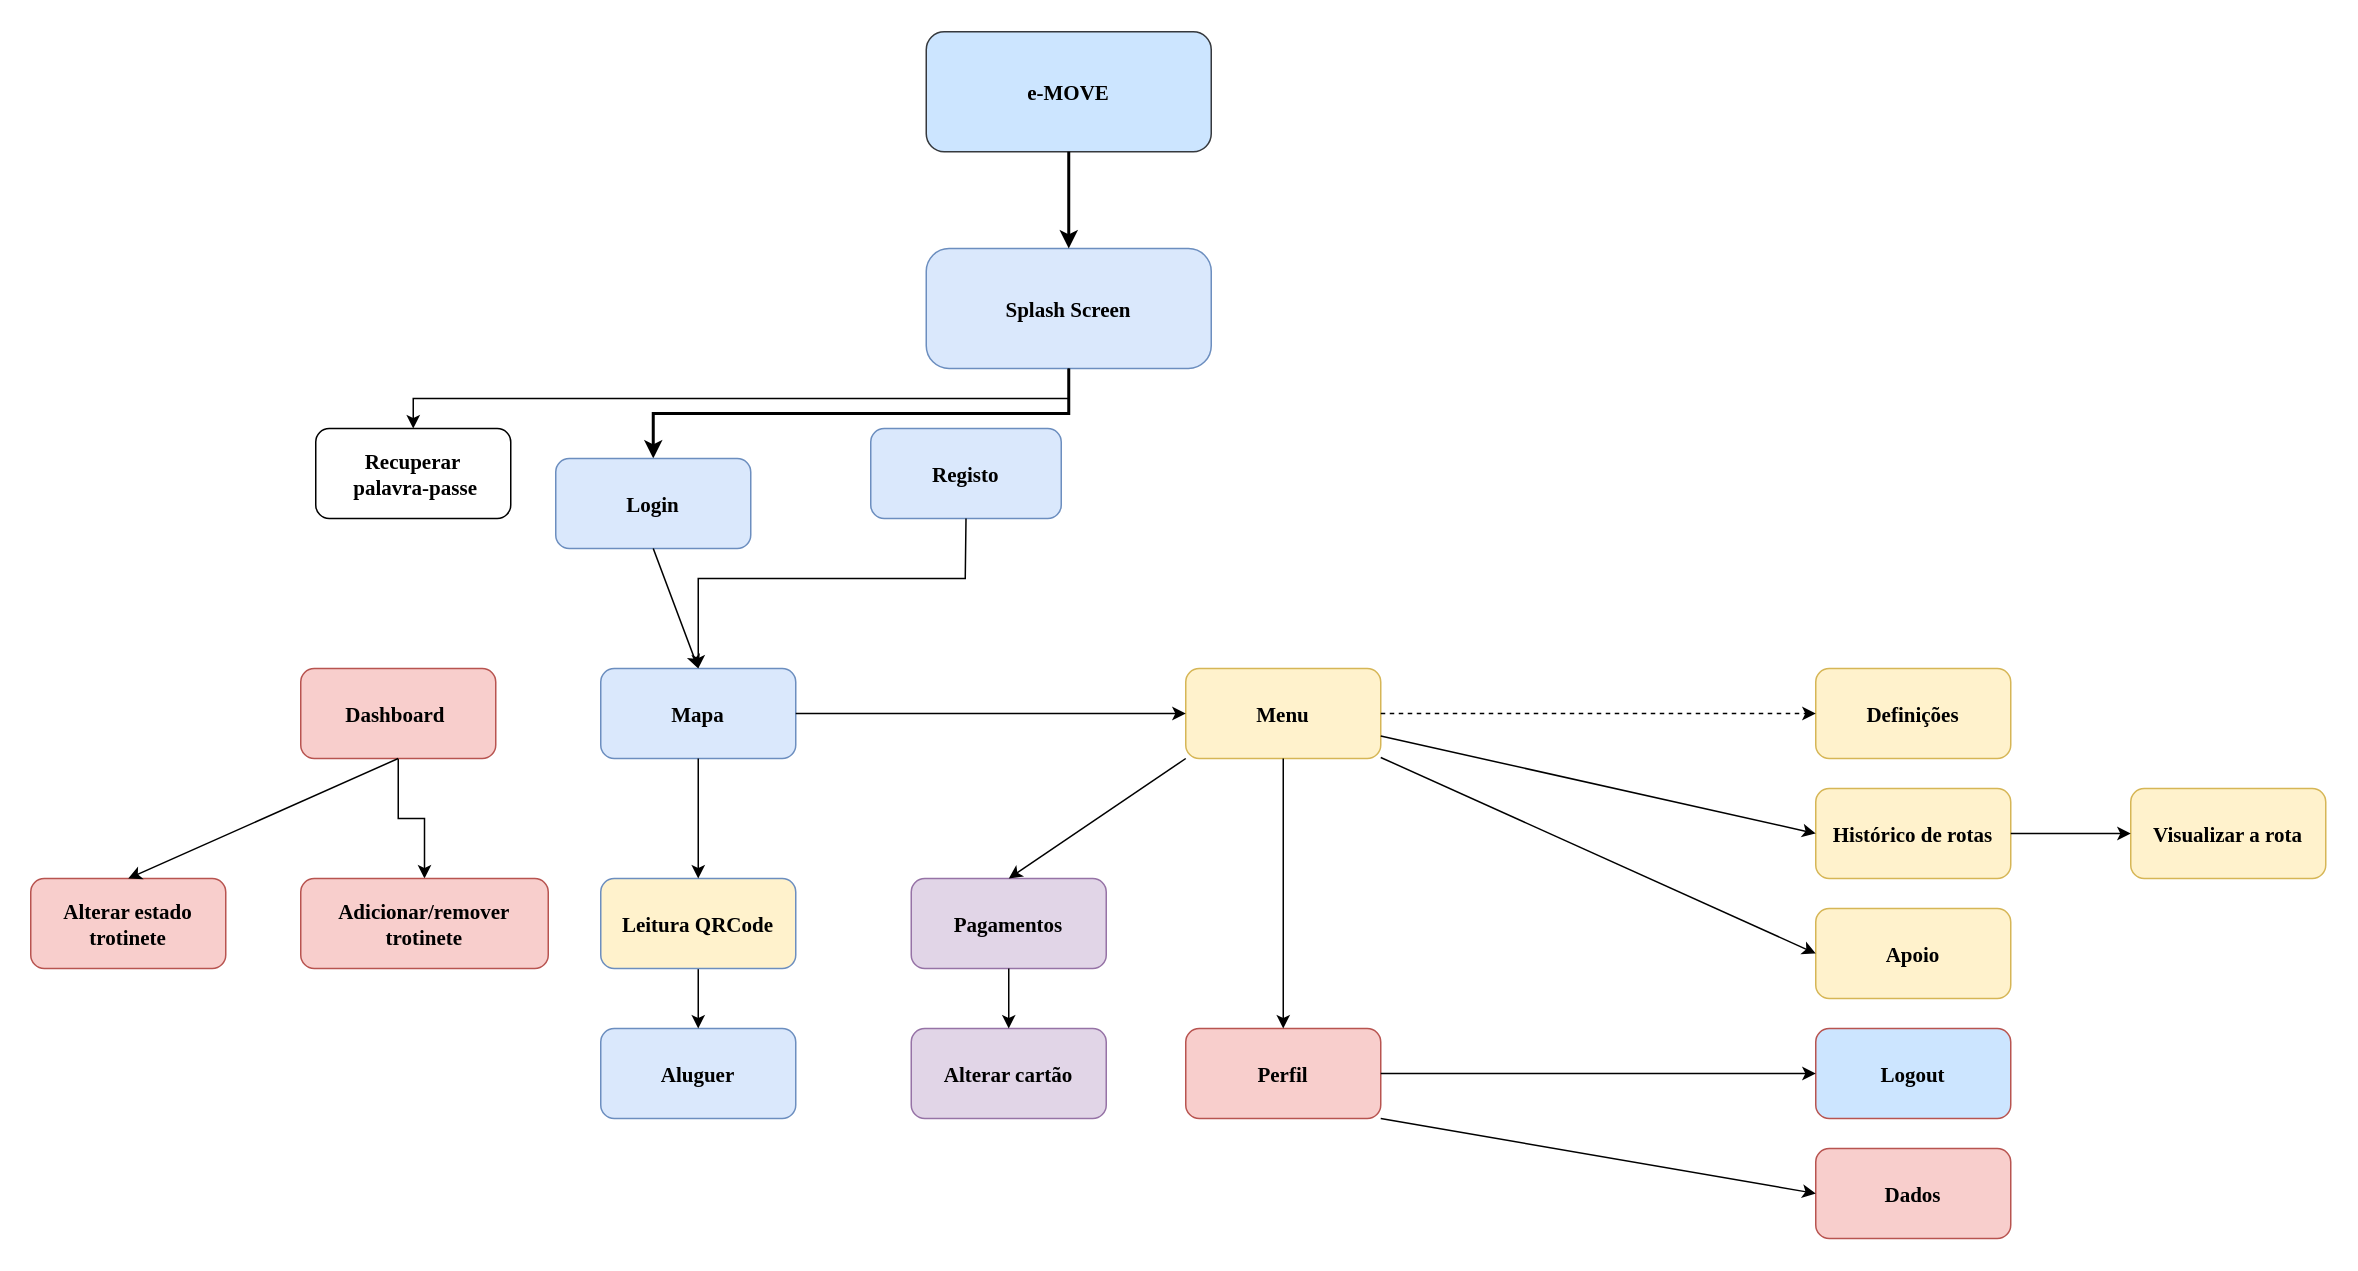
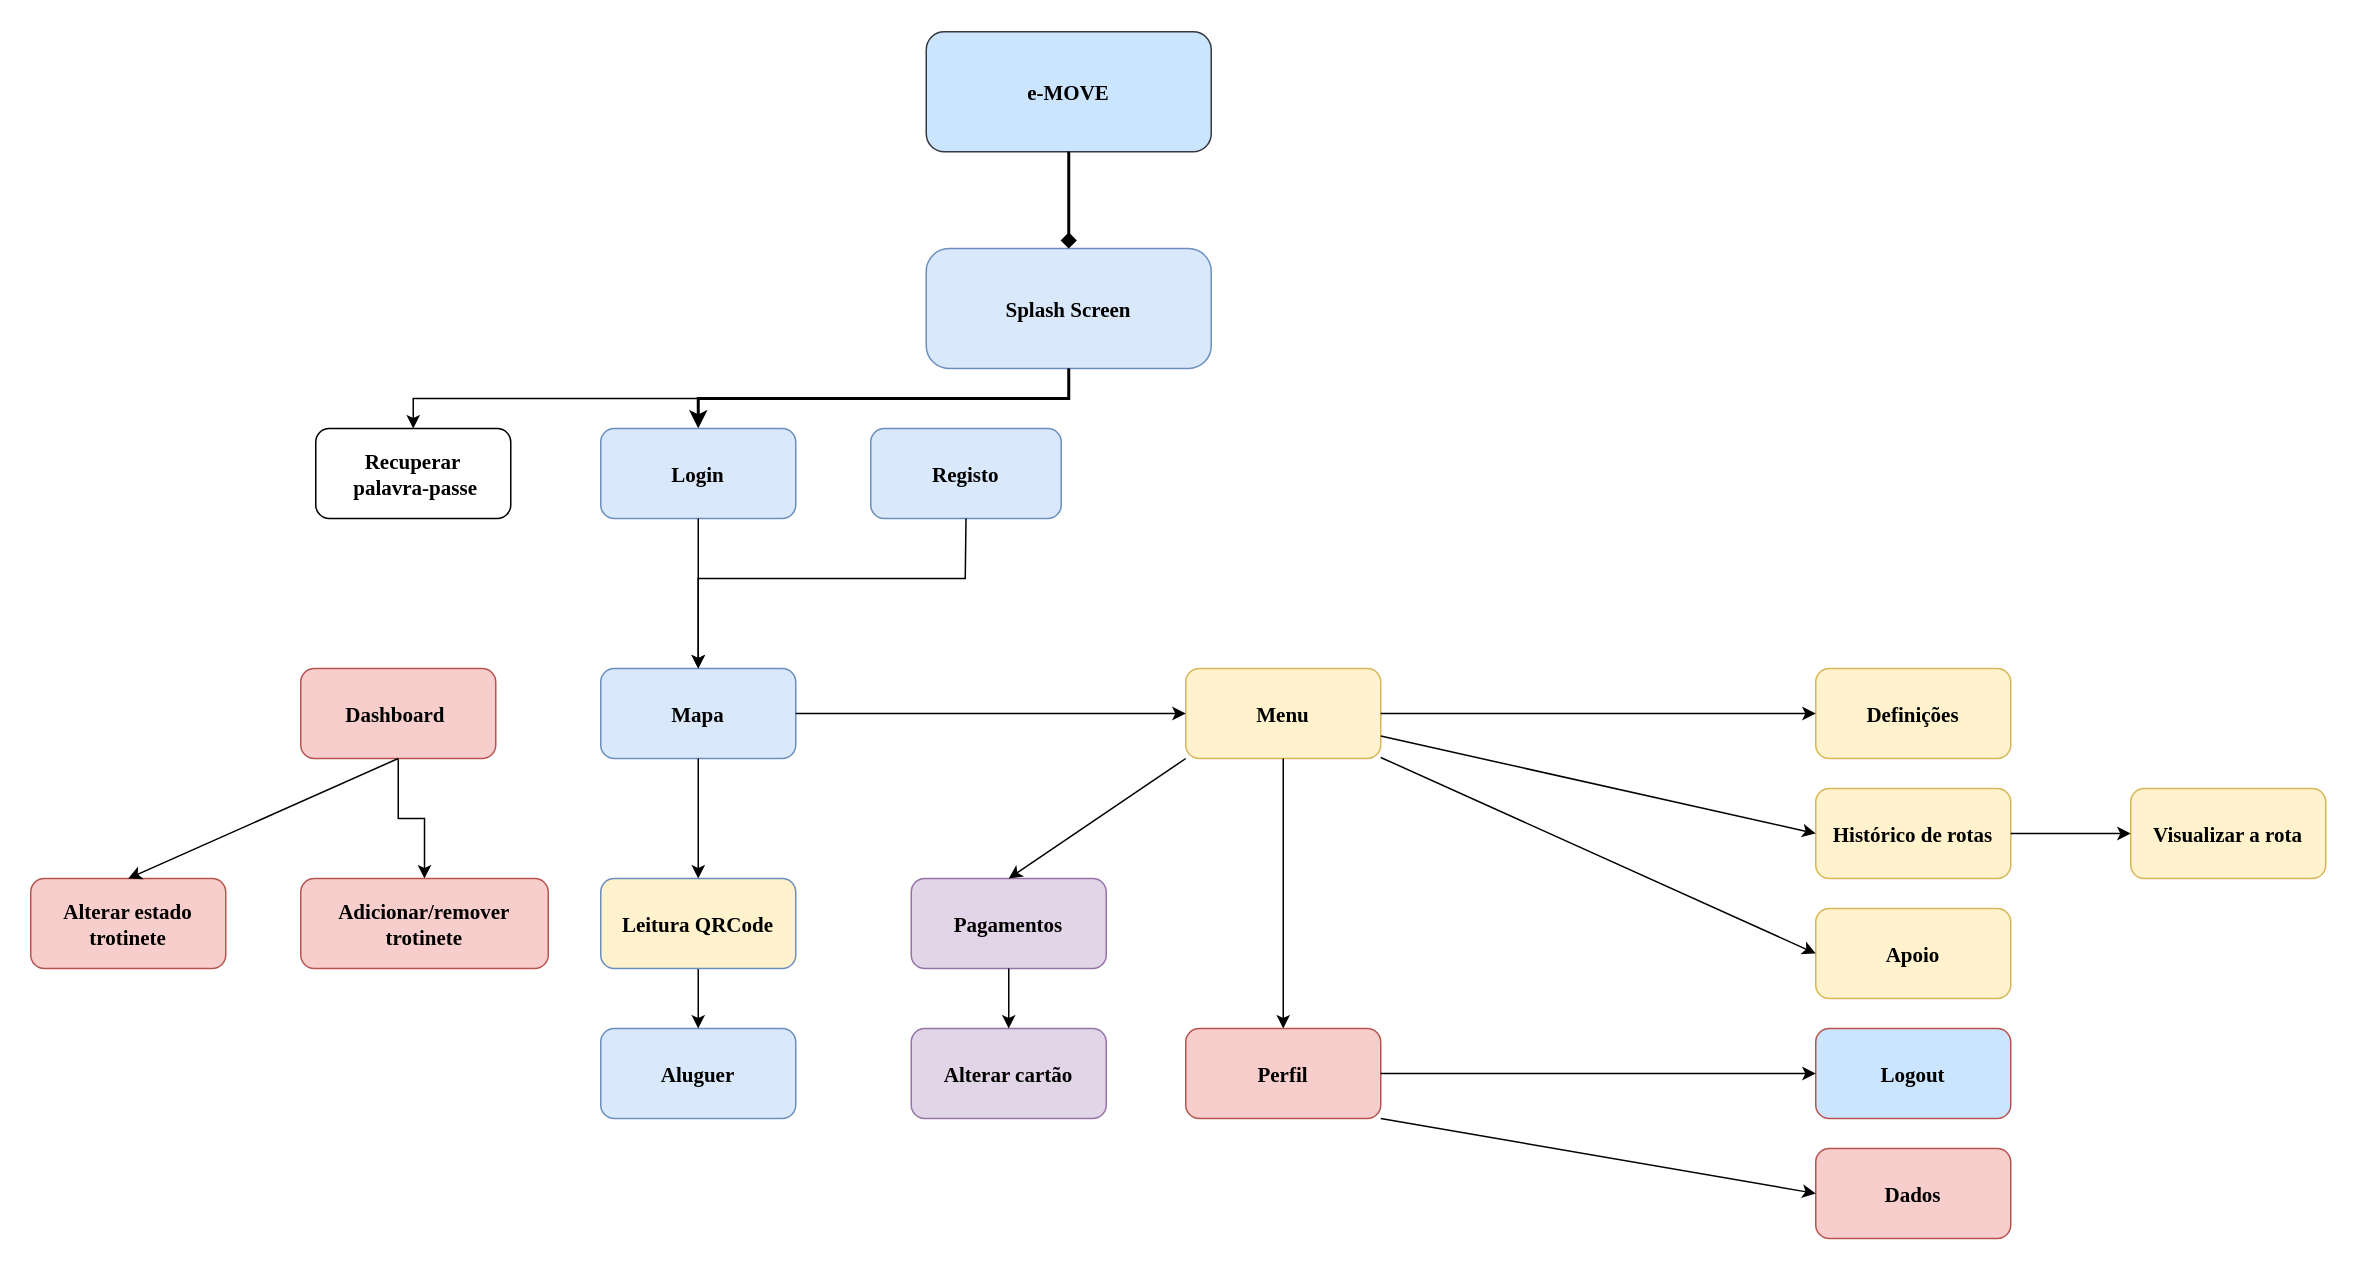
edge "e-MOVE" -> "Splash Screen": arrowhead classic -> diamond
node "Login": moved (653, 503) -> (698, 473)
edge "Menu" -> "Definições": style dashed -> solid
